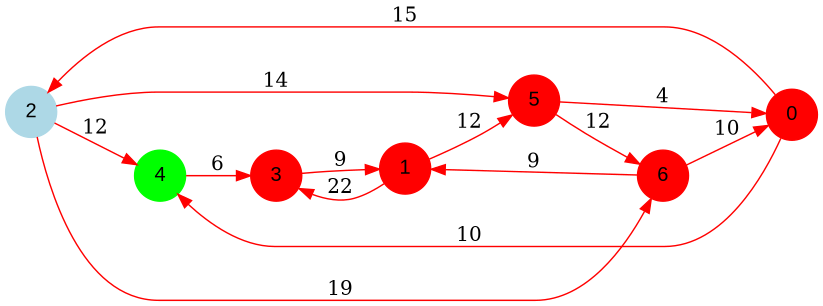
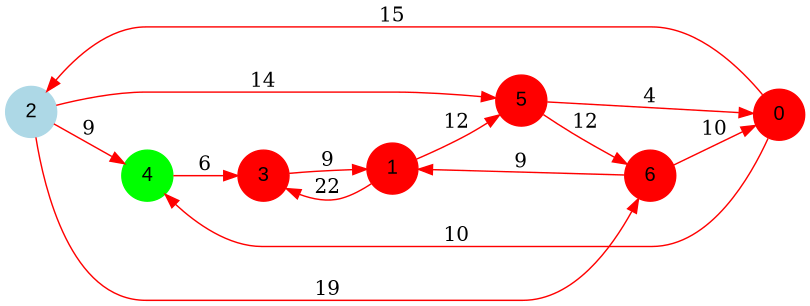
edge "2" -> "4": label "12" -> "9"
